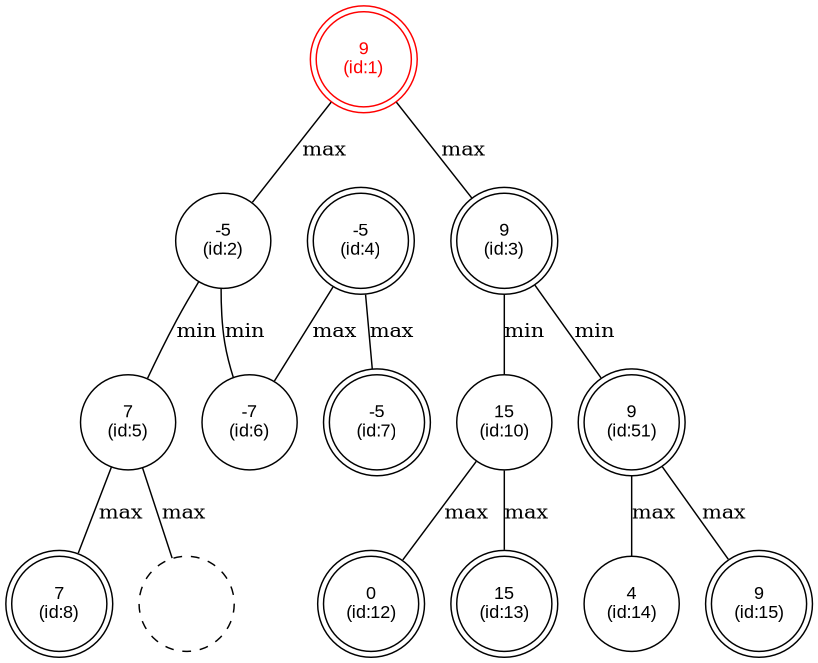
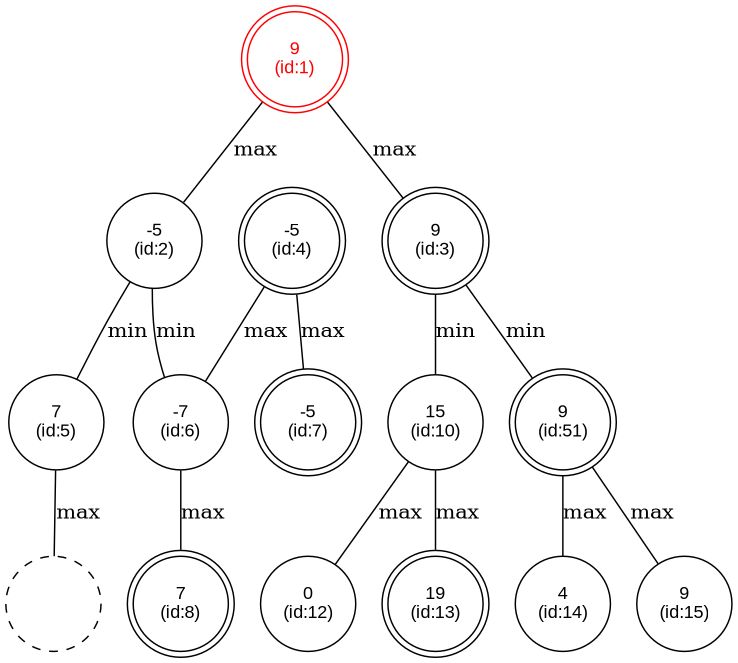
edge "7 (id:5)" -- "7 (id:8)": now "-7 (id:6)" -- "7 (id:8)"
node "0 (id:12)": shape doublecircle -> circle
node "15 (id:13)": label "15 (id:13)" -> "19 (id:13)"
node "9 (id:15)": shape doublecircle -> circle
